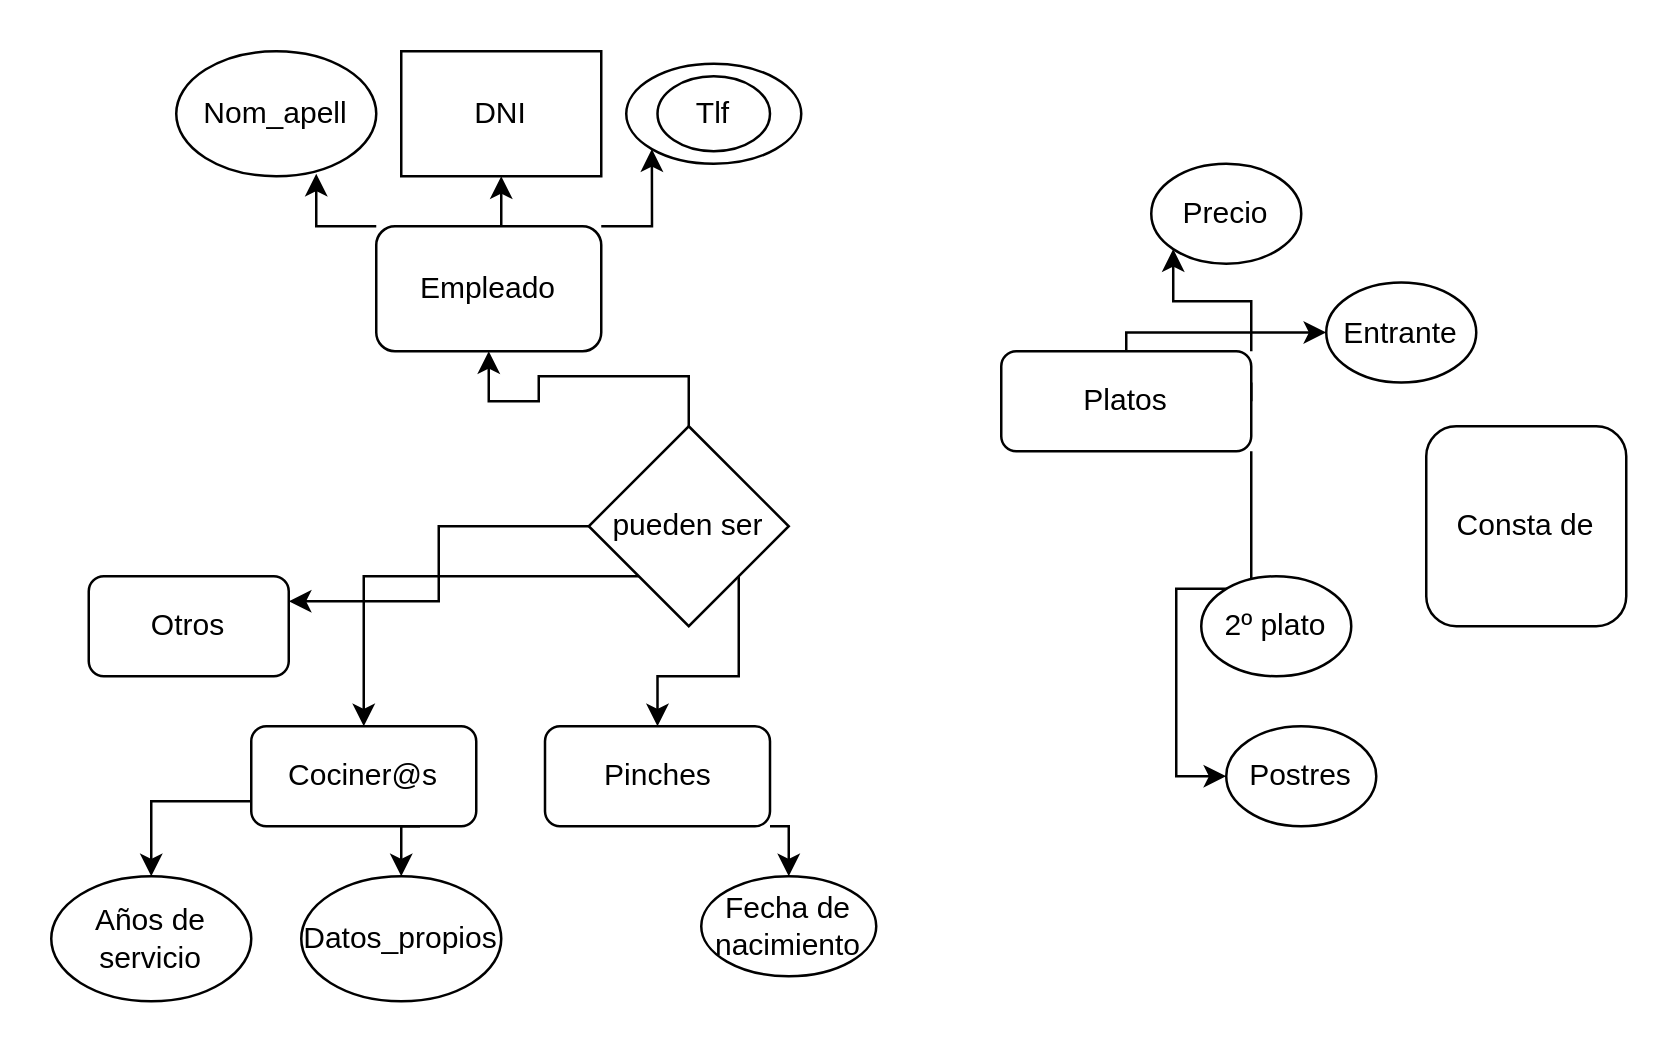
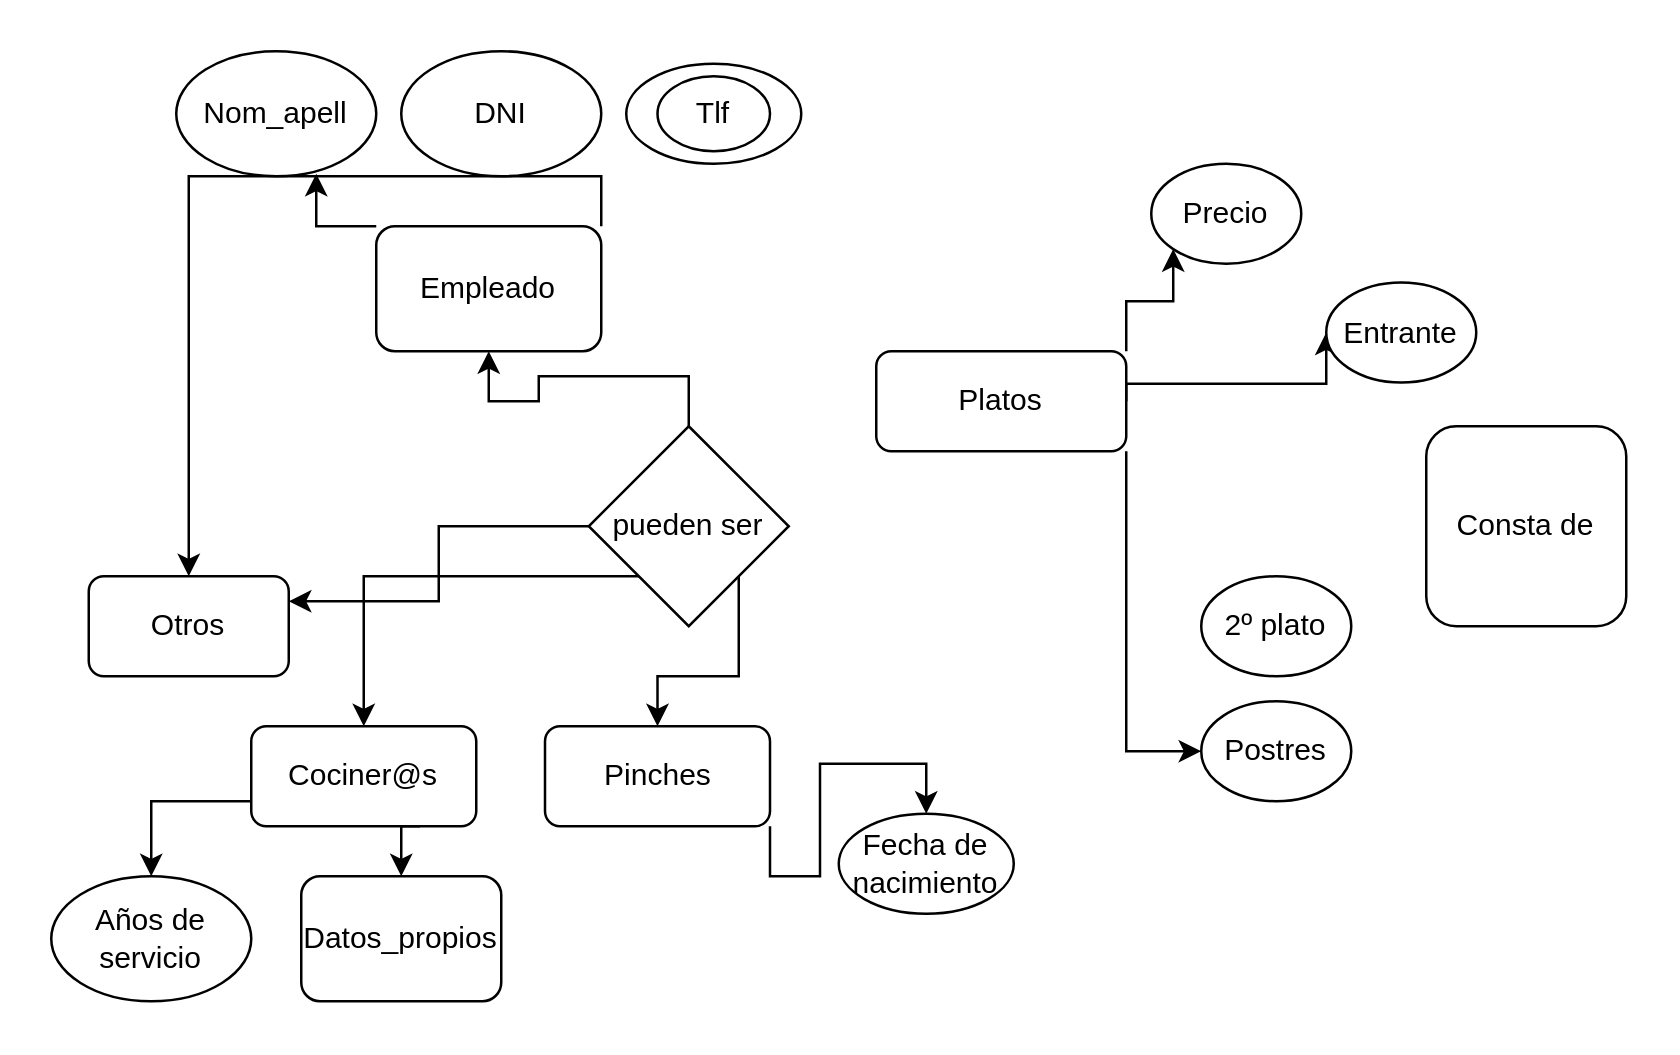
node "DNI": shape rectangle -> ellipse
edge "Empleado" -> "DNI": removed
edge "Empleado" -> "Tlf": now "Empleado" -> "Otros"
node "Platos": moved (1126, 401) -> (1001, 401)
node "Postres": moved (1301, 776) -> (1276, 751)
node "Fecha de nacimiento": moved (789, 926) -> (926, 864)
node "Datos_propios": shape ellipse -> rounded rectangle
